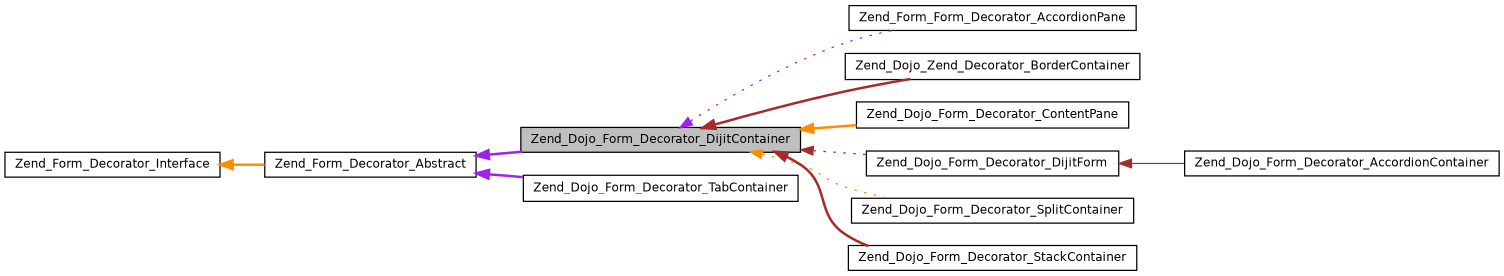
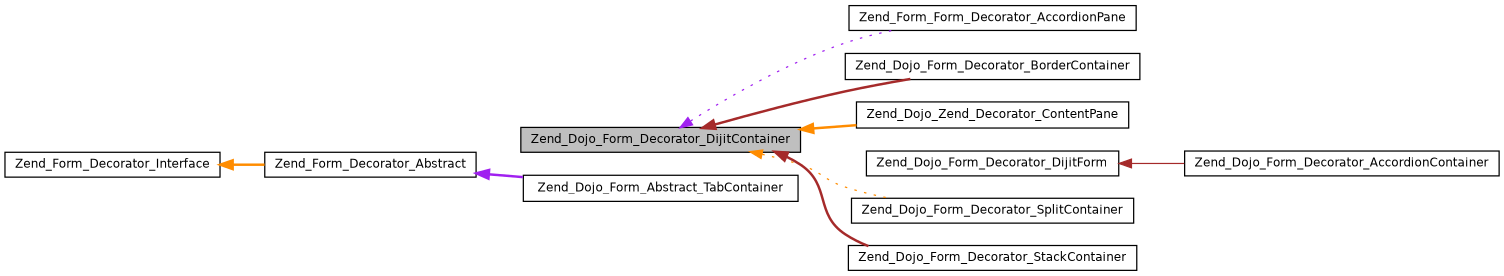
node "Zend_Dojo_Zend_Decorator_BorderContainer": label "Zend_Dojo_Zend_Decorator_BorderContainer" -> "Zend_Dojo_Form_Decorator_BorderContainer"
node "Zend_Dojo_Form_Decorator_ContentPane": label "Zend_Dojo_Form_Decorator_ContentPane" -> "Zend_Dojo_Zend_Decorator_ContentPane"
edge "Zend_Dojo_Form_Decorator_DijitContainer" -> "Zend_Form_Decorator_Abstract": removed
edge "Zend_Dojo_Form_Decorator_DijitForm" -> "Zend_Dojo_Form_Decorator_DijitContainer": removed
node "Zend_Dojo_Form_Decorator_TabContainer": label "Zend_Dojo_Form_Decorator_TabContainer" -> "Zend_Dojo_Form_Abstract_TabContainer"
